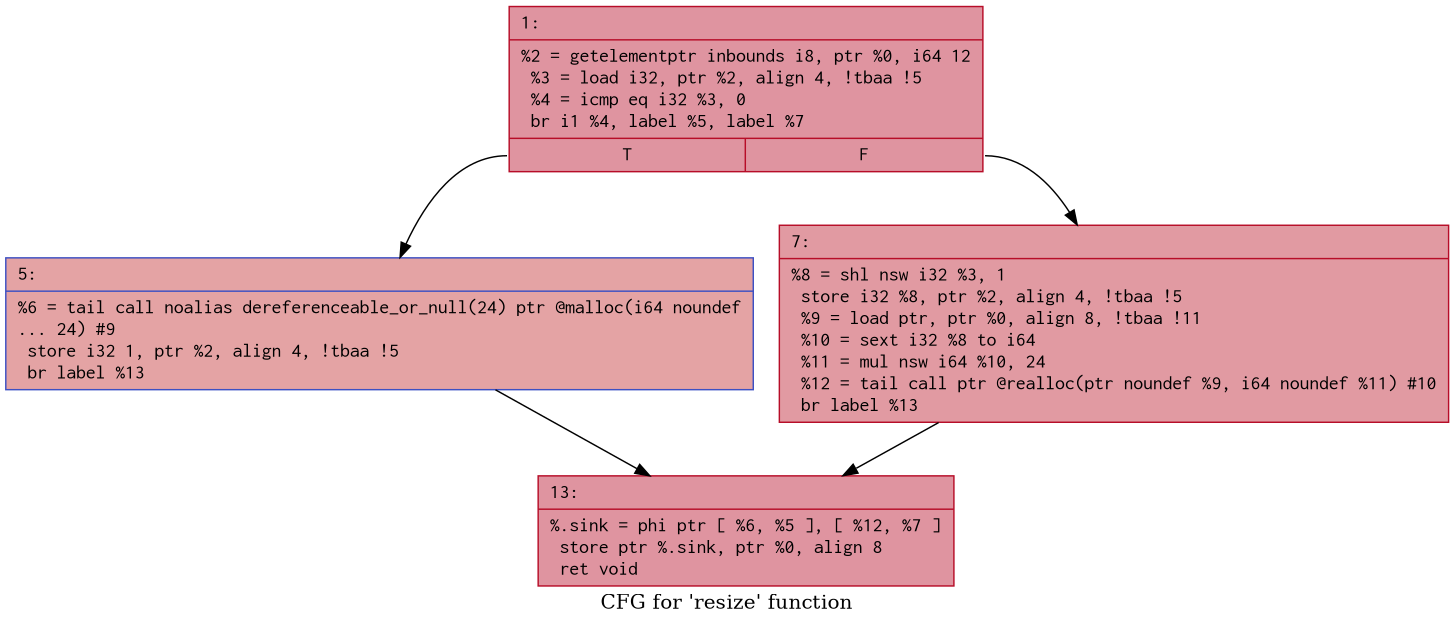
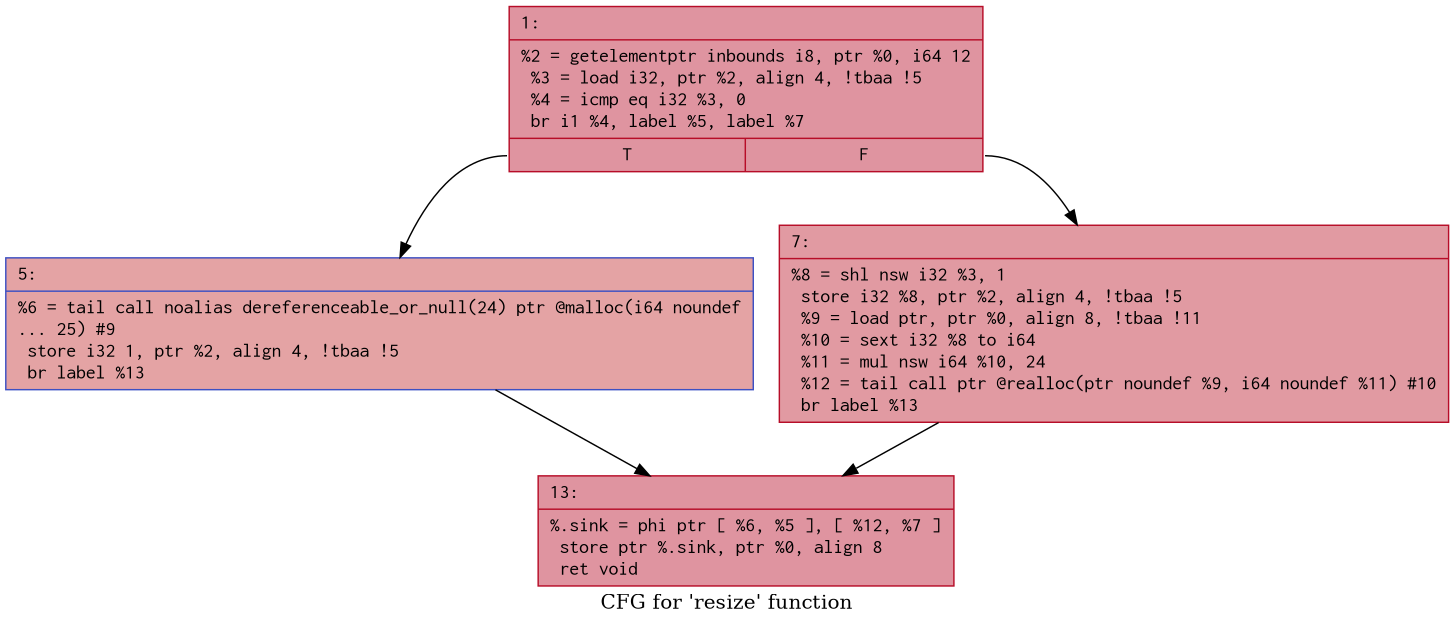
node "5:": text "... 24) #9" -> "... 25) #9"
